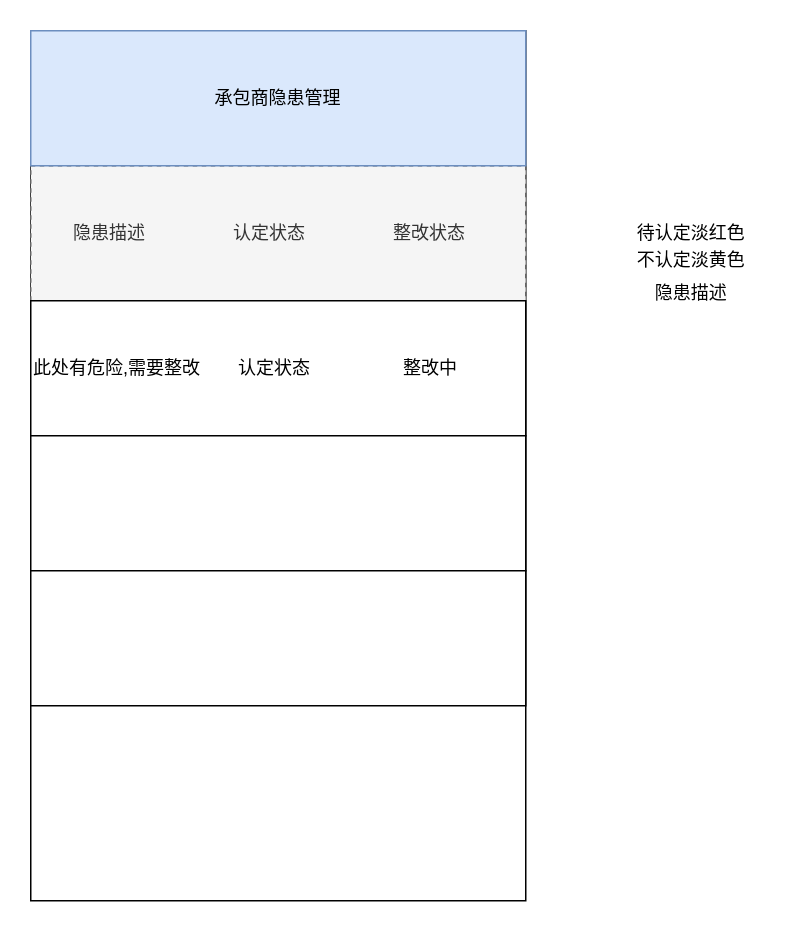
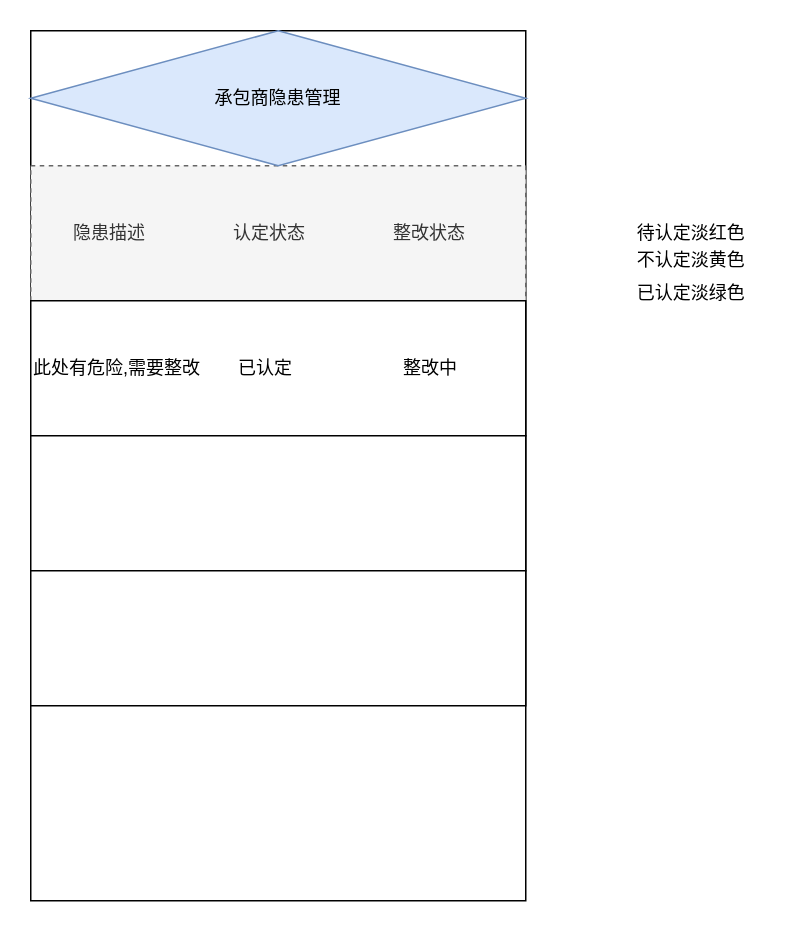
node "承包商隐患管理": shape rectangle -> diamond
node "隐患描述": label "隐患描述" -> "已认定淡绿色"
node "此处有危险,需要整改 认定状态 整改中": label "此处有危险,需要整改 认定状态 整改中" -> "此处有危险,需要整改 已认定 整改中"
